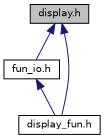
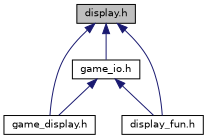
node "fun_io.h": label "fun_io.h" -> "game_io.h"
node "game_display.h": added
